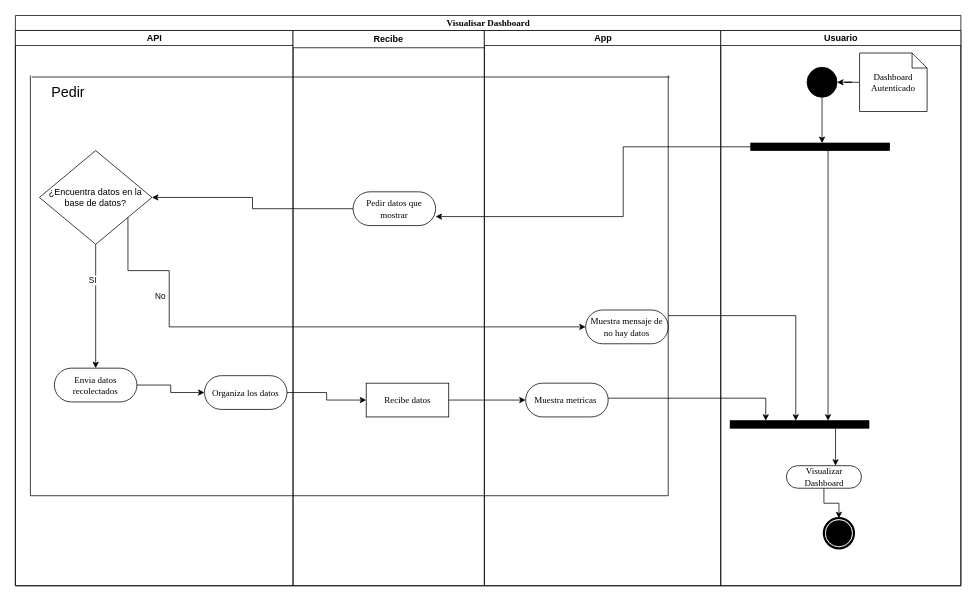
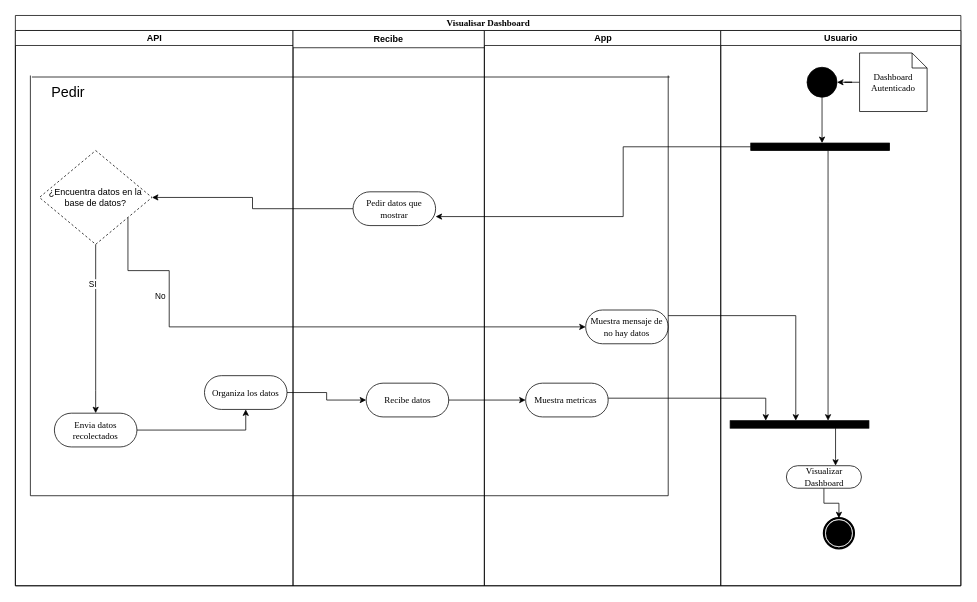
node "¿Encuentra datos en la base de datos?": style solid -> dashed
node "Envia datos recolectados": moved (96, 385) -> (96, 430)
node "Recibe datos": shape rectangle -> rounded rectangle
